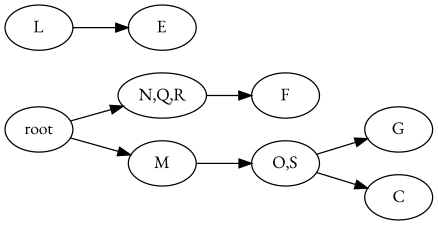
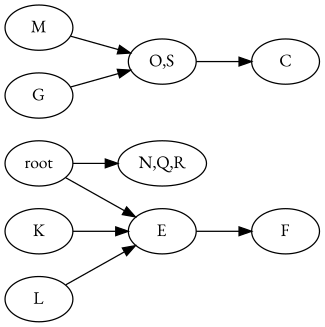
edge "N,Q,R" -> "F": now "E" -> "F"
edge "root" -> "M": now "root" -> "E"
edge "O,S" -> "G": reversed
node "K": added
